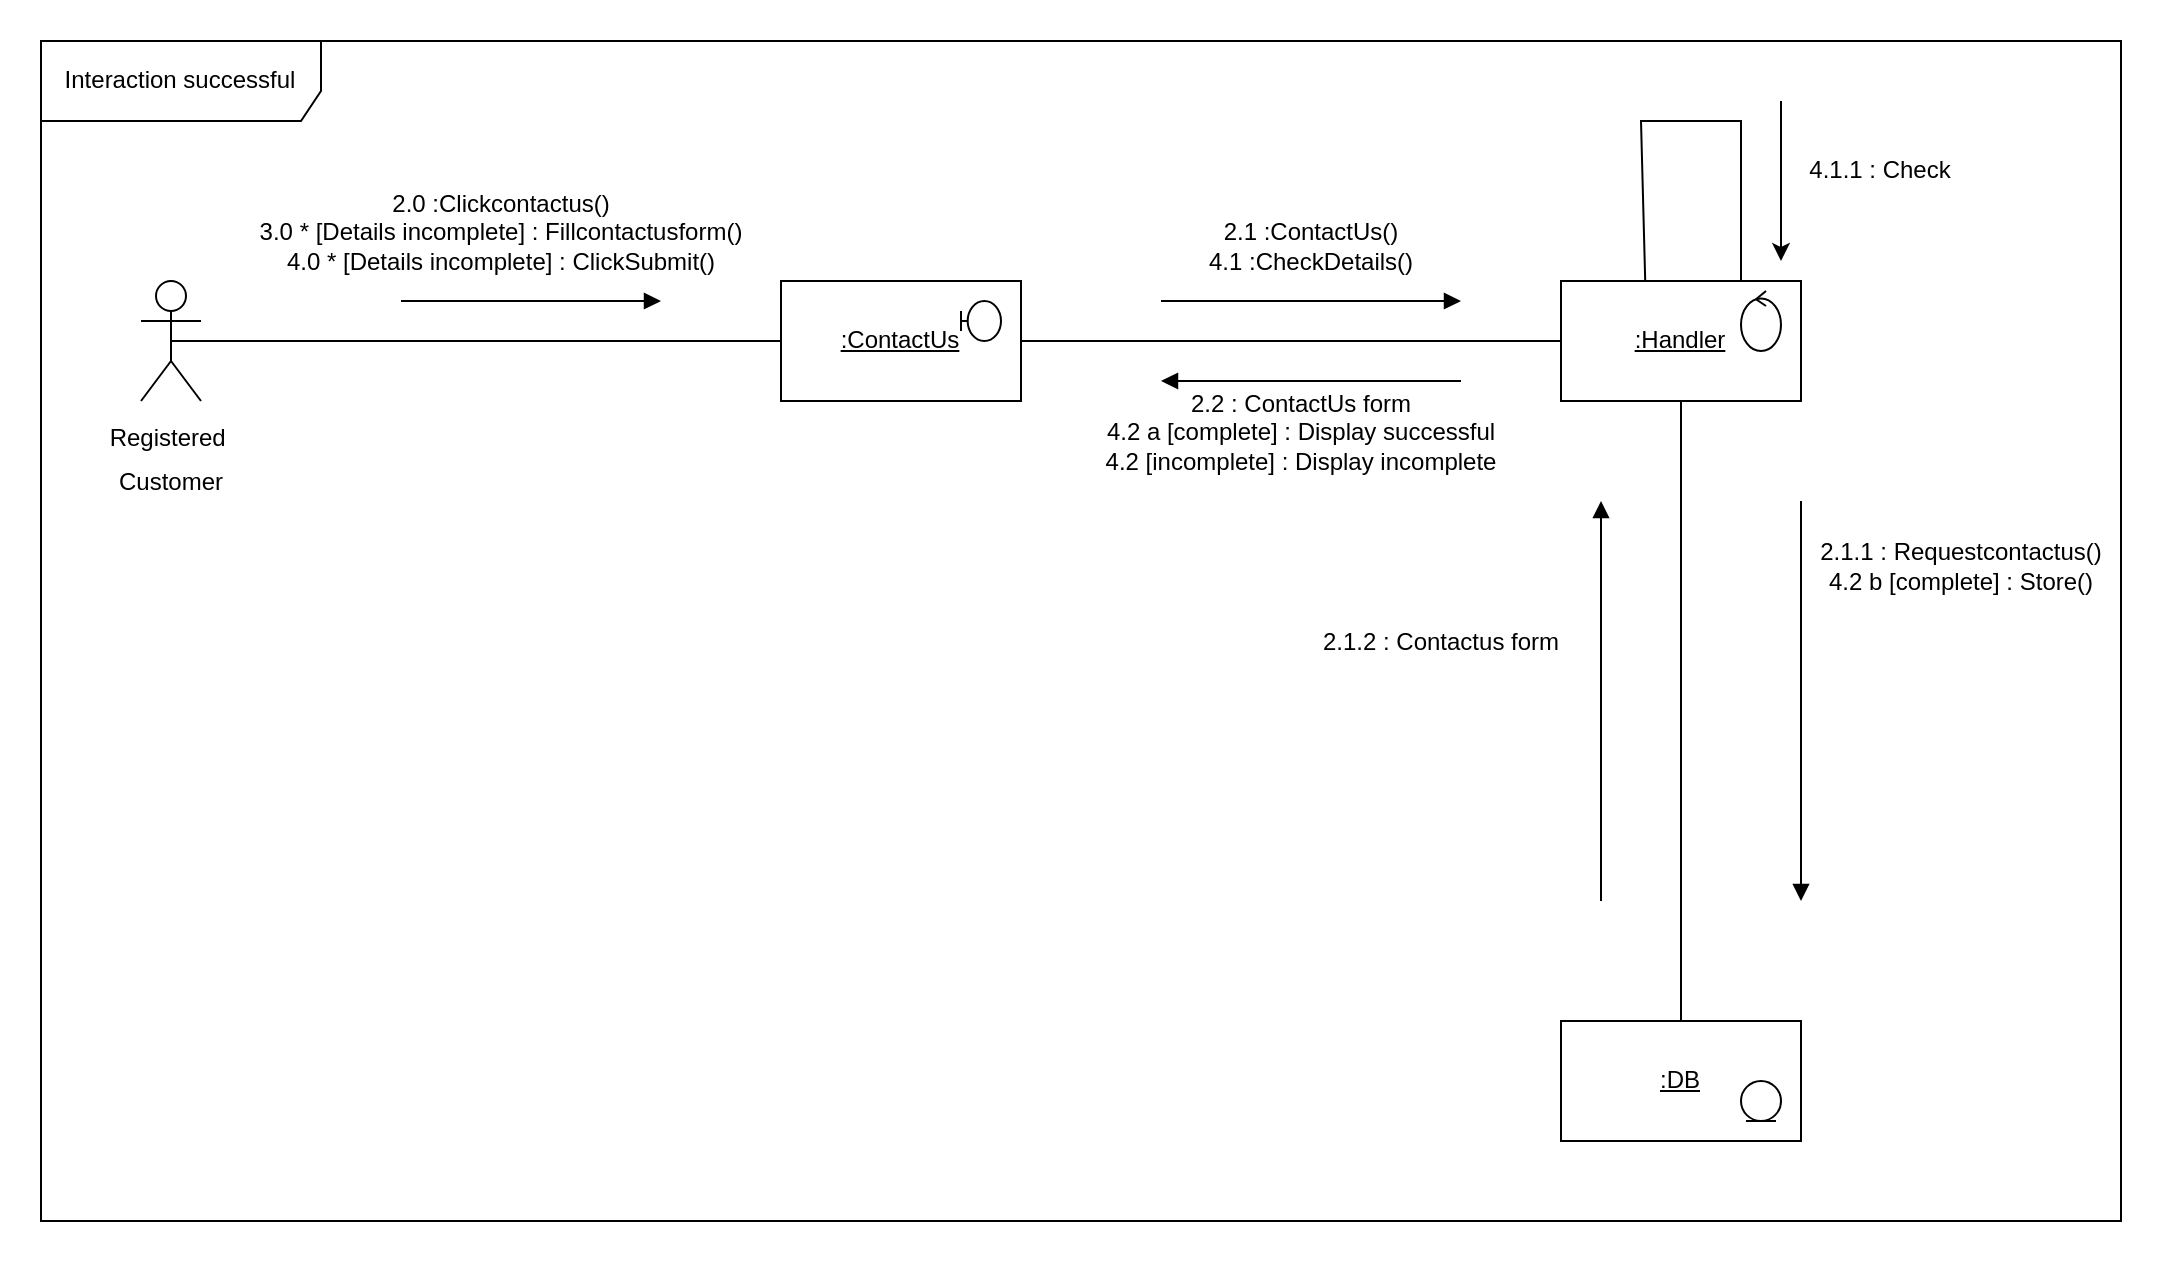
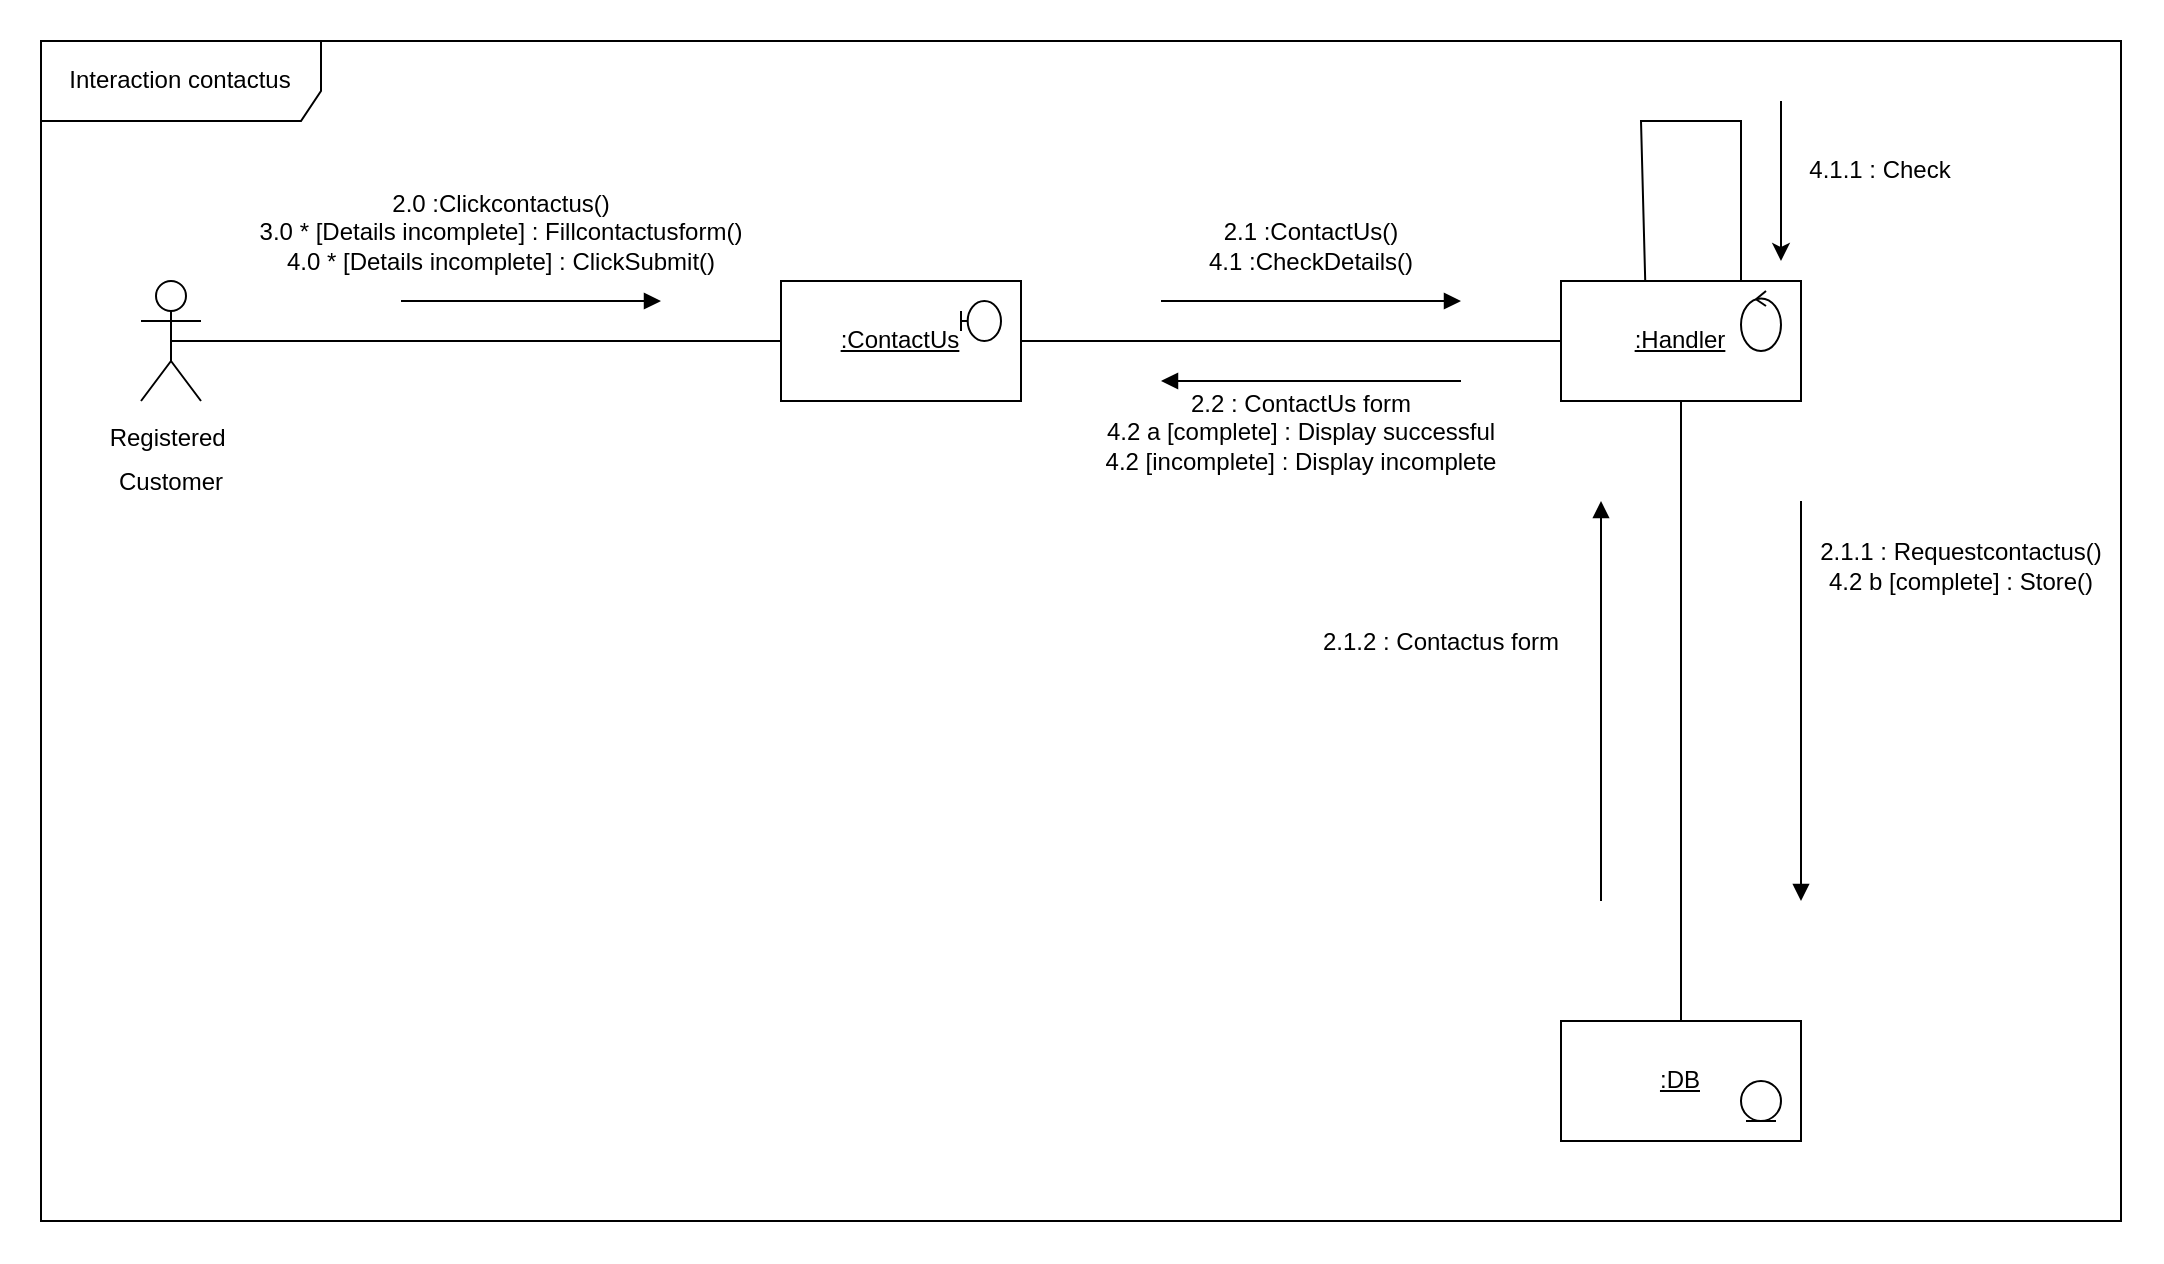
node "Interaction successful": label "Interaction successful" -> "Interaction contactus"
